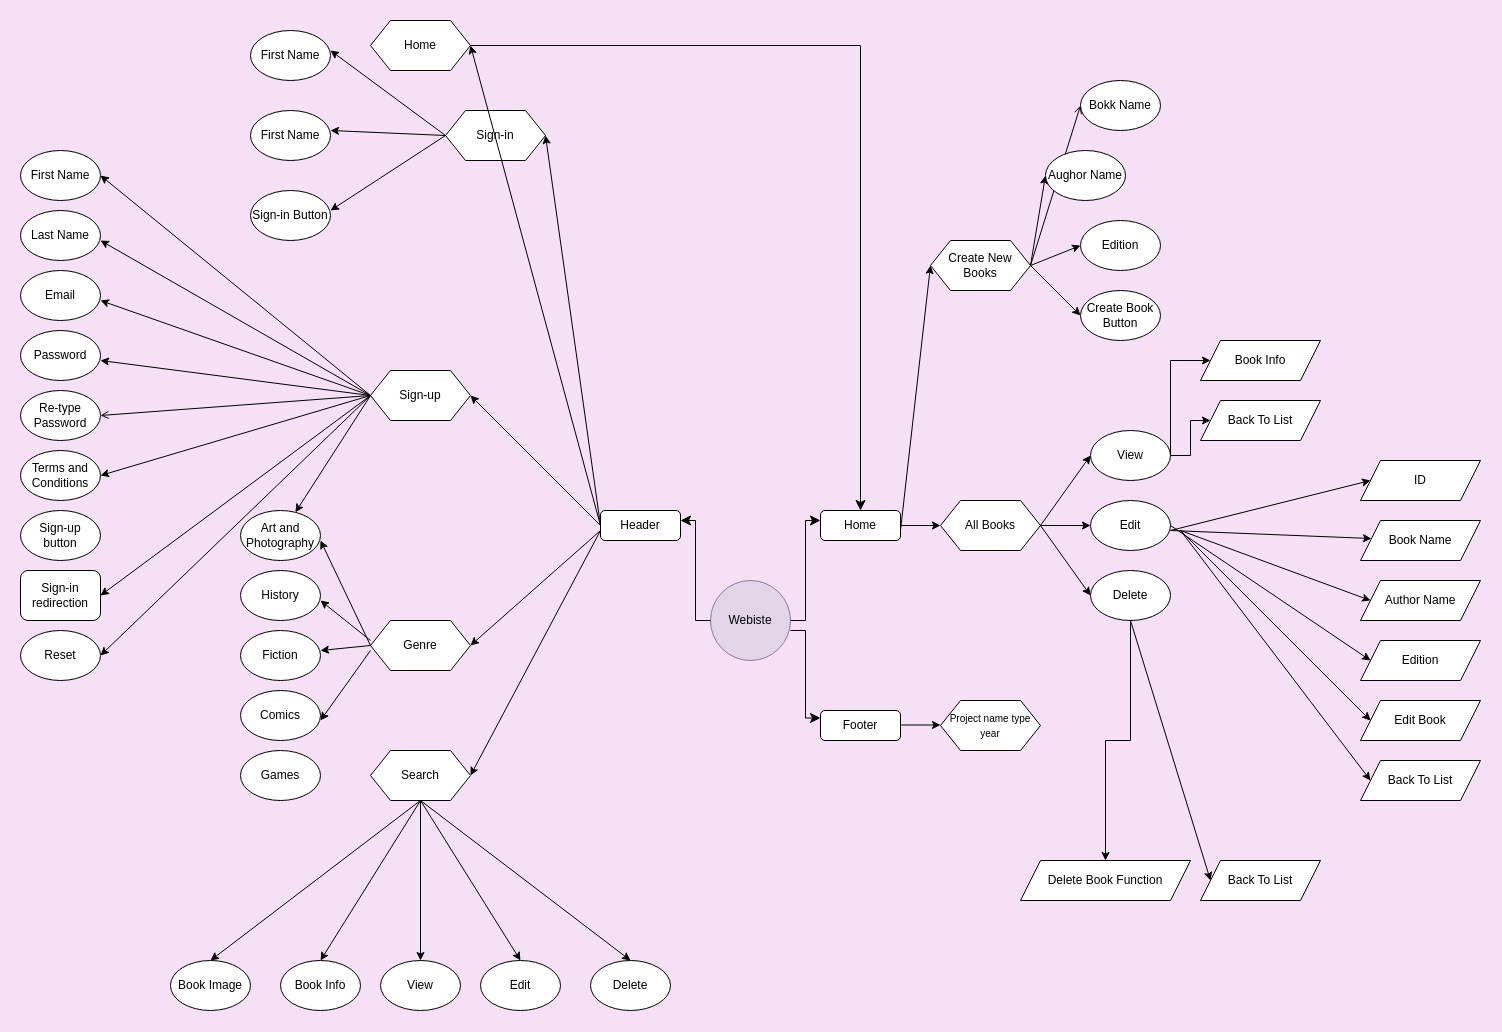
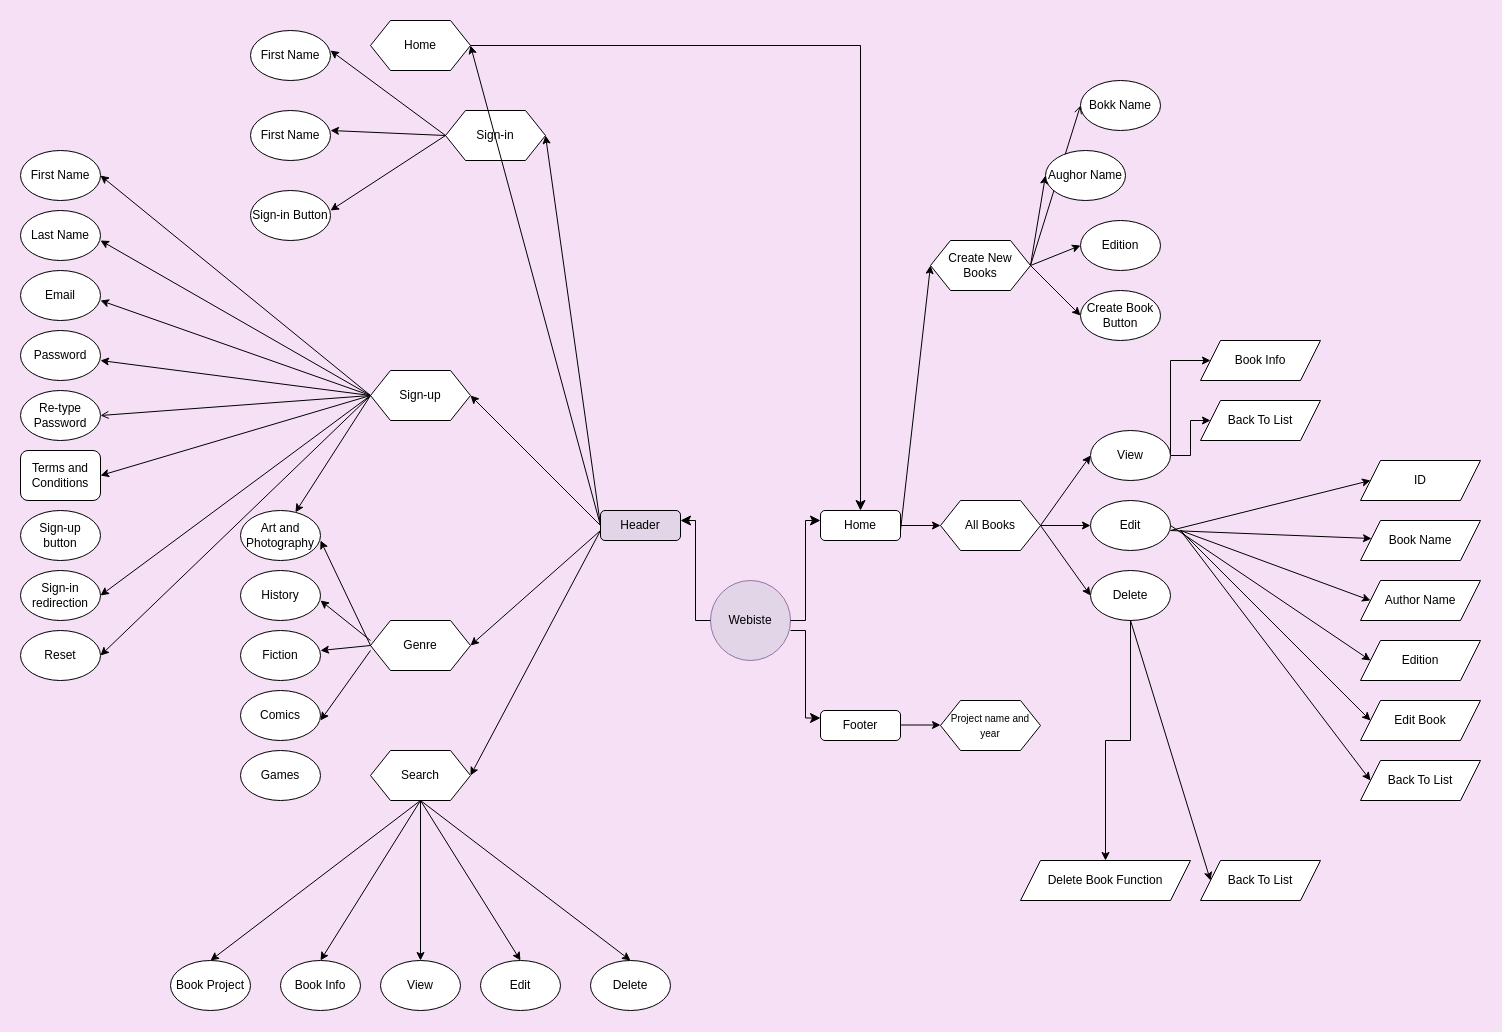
node "Terms and Conditions": shape ellipse -> rounded rectangle
node "Header": fillcolor #ffffff -> #e1d5e7
node "Sign-in redirection": shape rounded rectangle -> ellipse
node "Project name type year": label "Project name type year" -> "Project name and year"
node "Book Image": label "Book Image" -> "Book Project"
